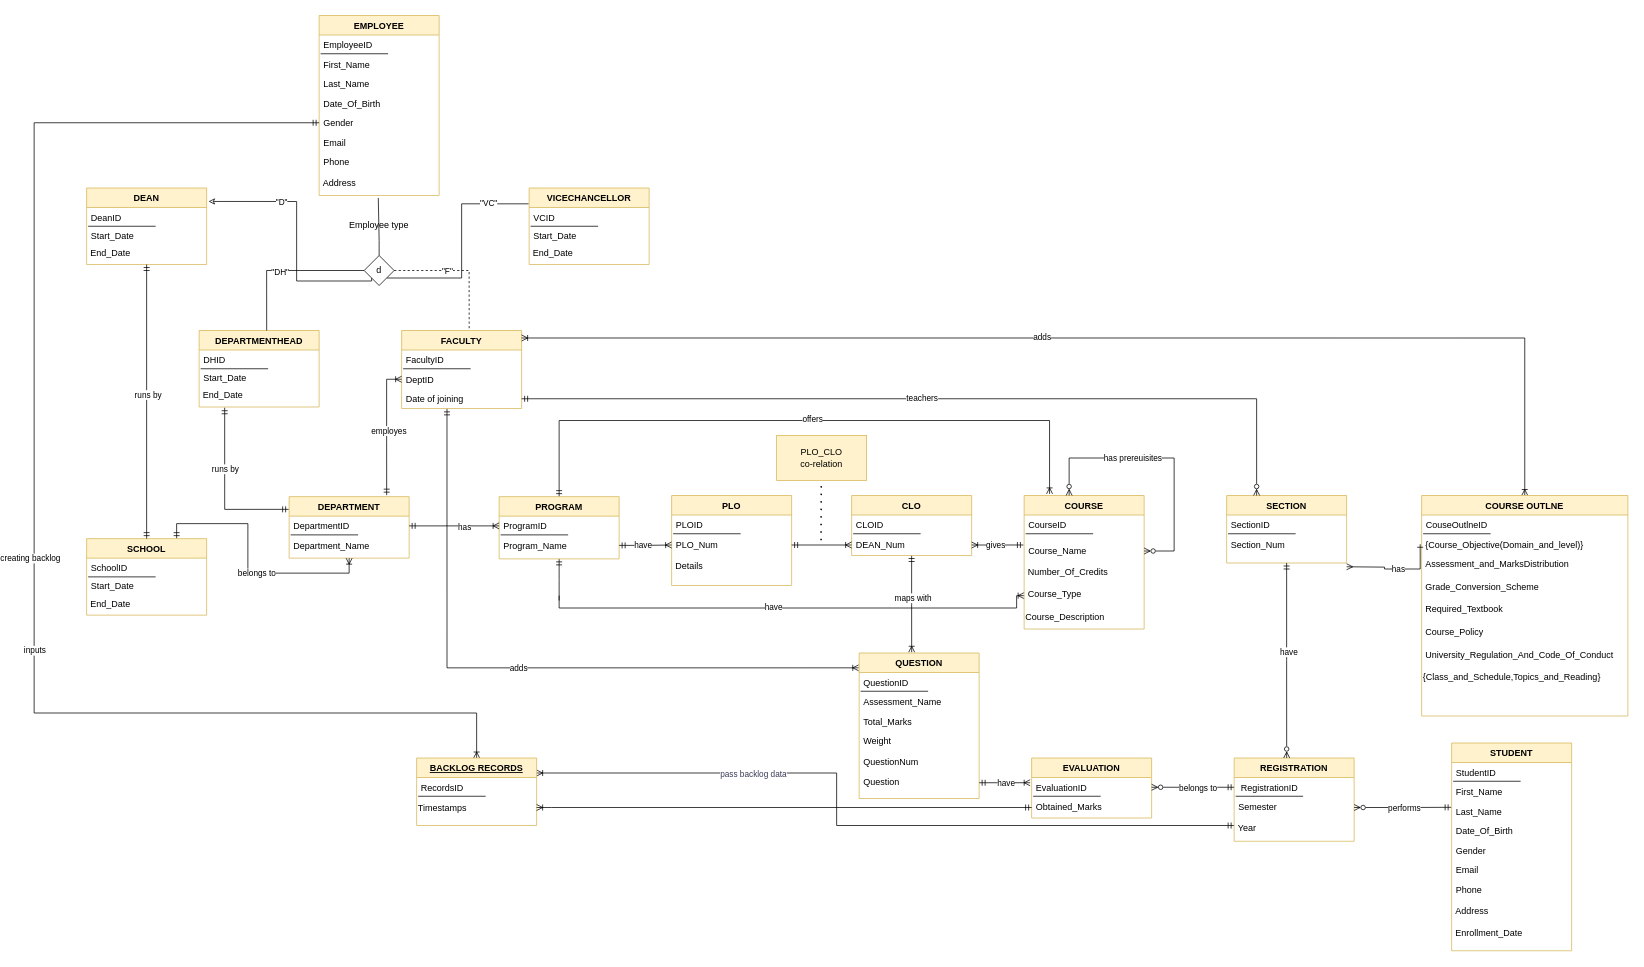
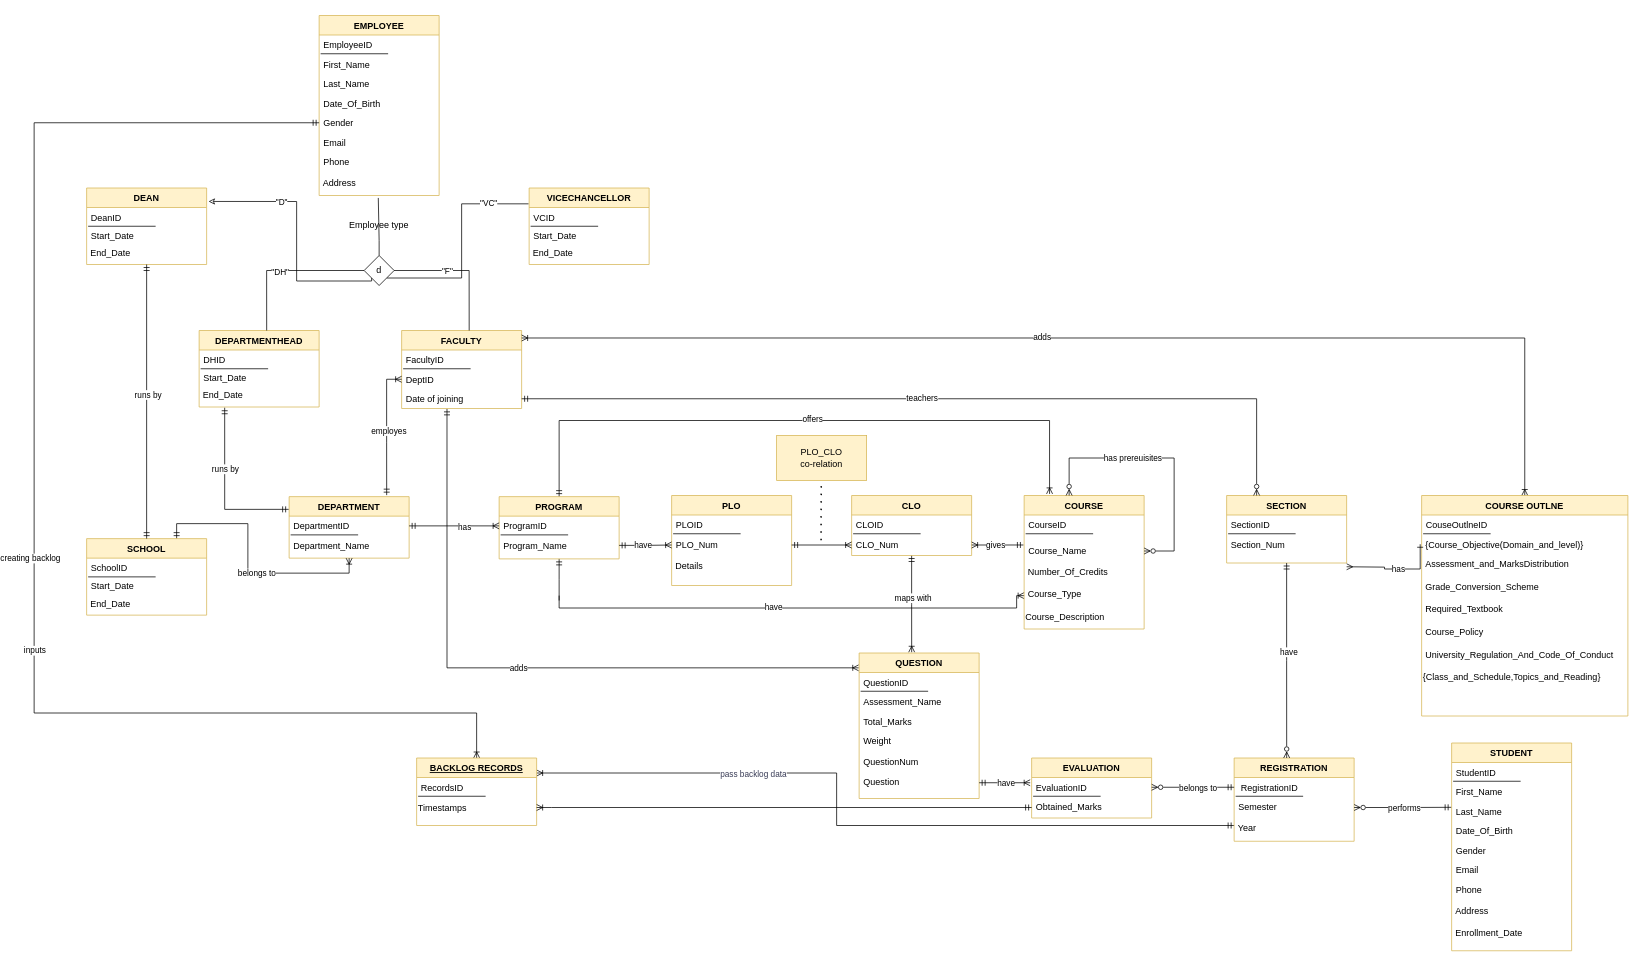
edge "d" -- "FACULTY": style dashed -> solid
node "DEAN_Num": label "DEAN_Num" -> "CLO_Num"
